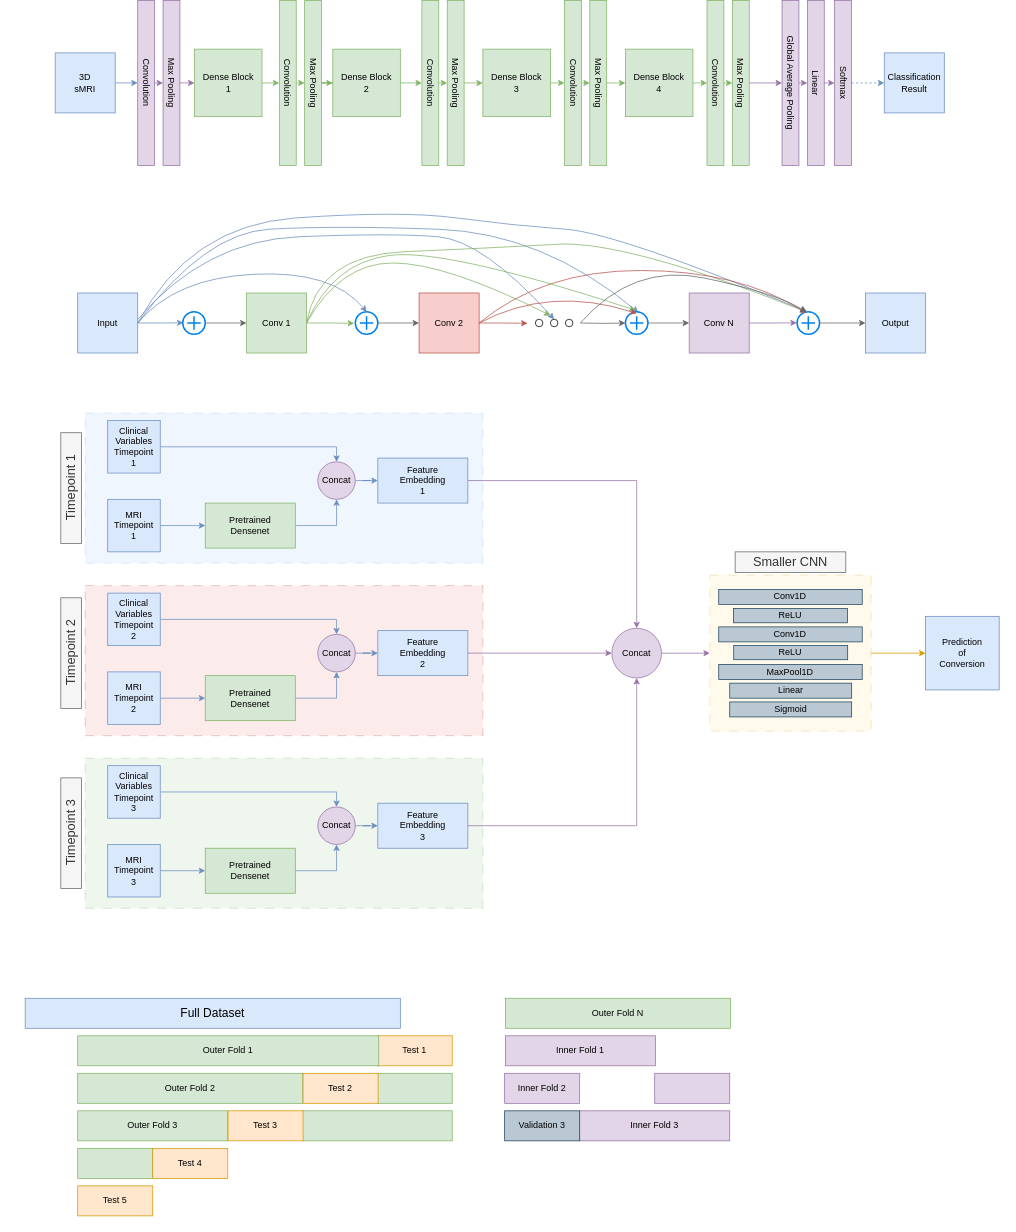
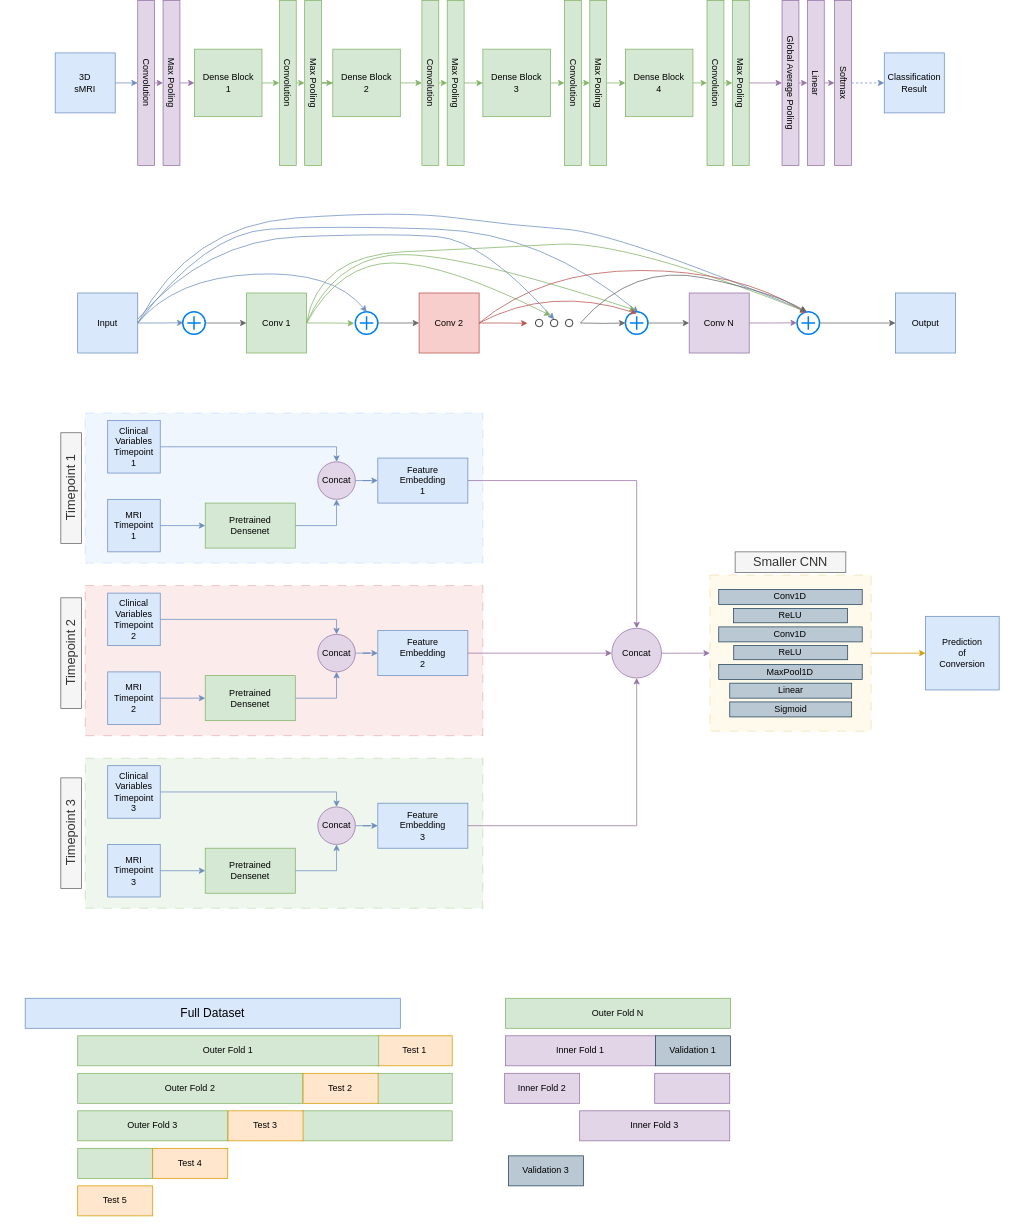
node "Output": moved (895, 323) -> (925, 323)
node "Validation 1": added
node "Validation 3": moved (542, 1125) -> (546, 1170)
